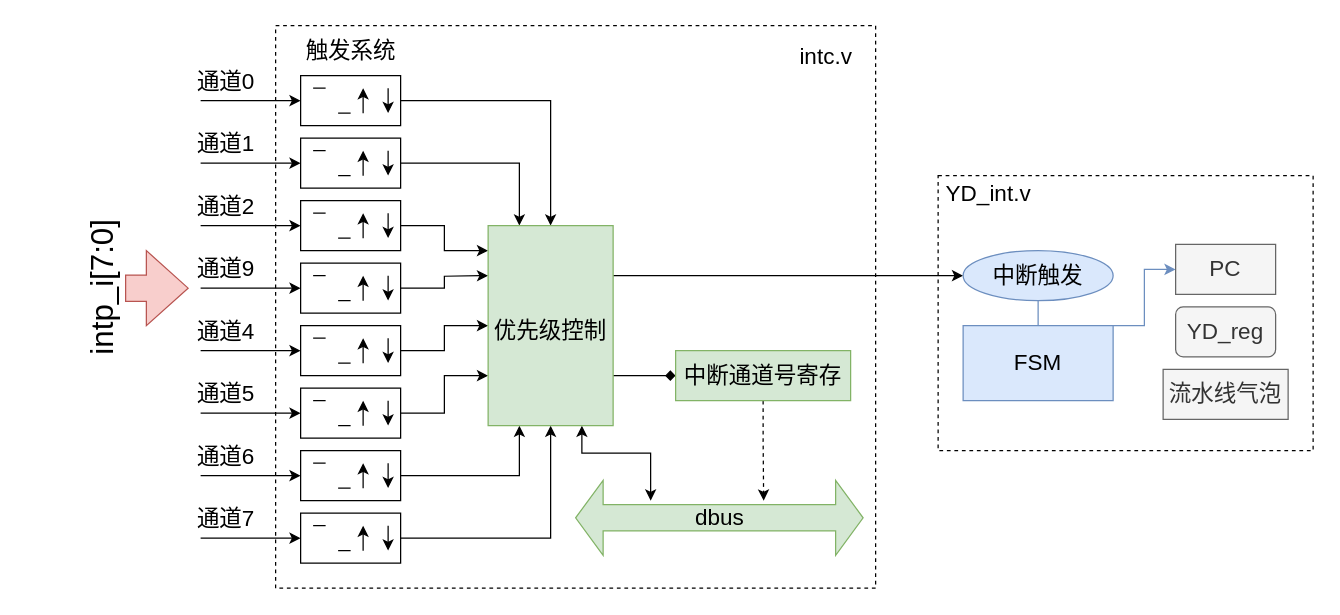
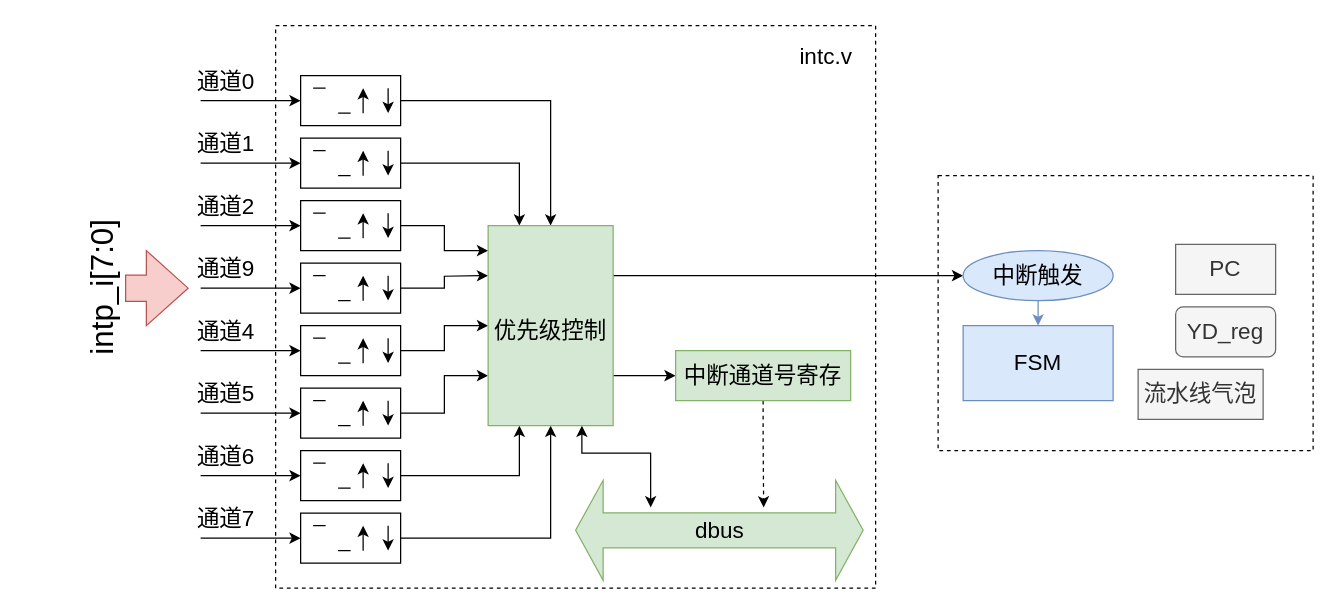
node "触发系统": removed
node "YD_int.v": removed
edge "中断触发" -> "PC": now "中断触发" -> "FSM"
edge "优先级控制" -> "中断通道号寄存": arrowhead diamond -> classic
node "流水线气泡": moved (1226, 394) -> (1201, 394)
node "dbus": size 288x75 -> 288x100
